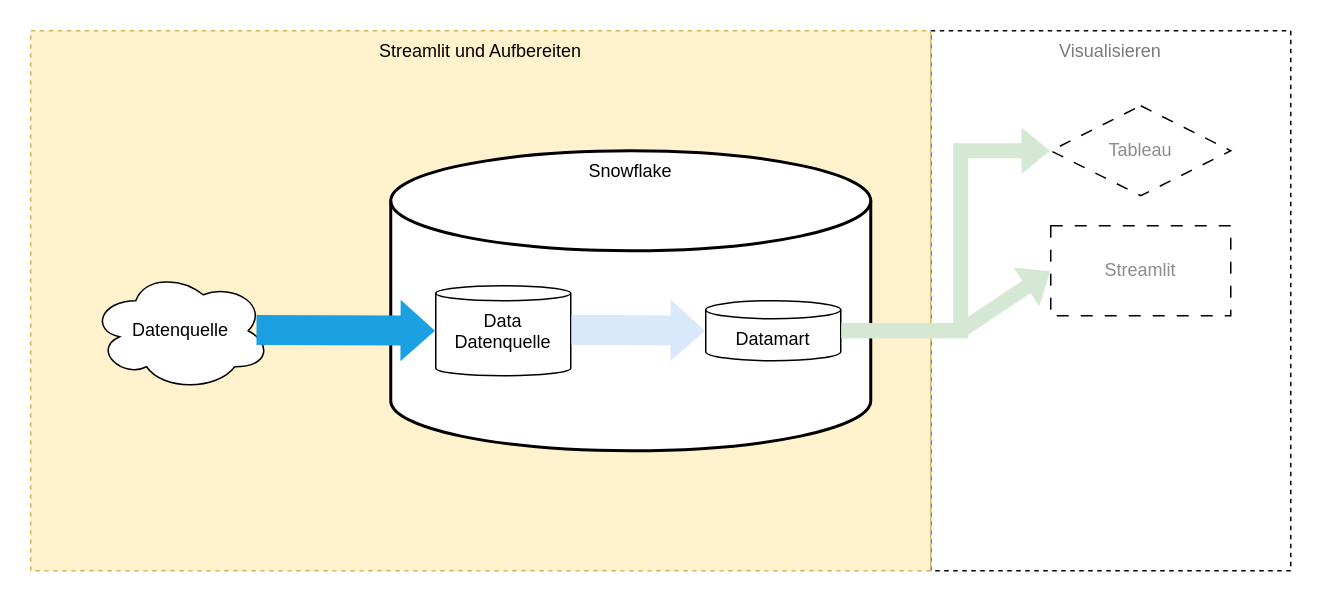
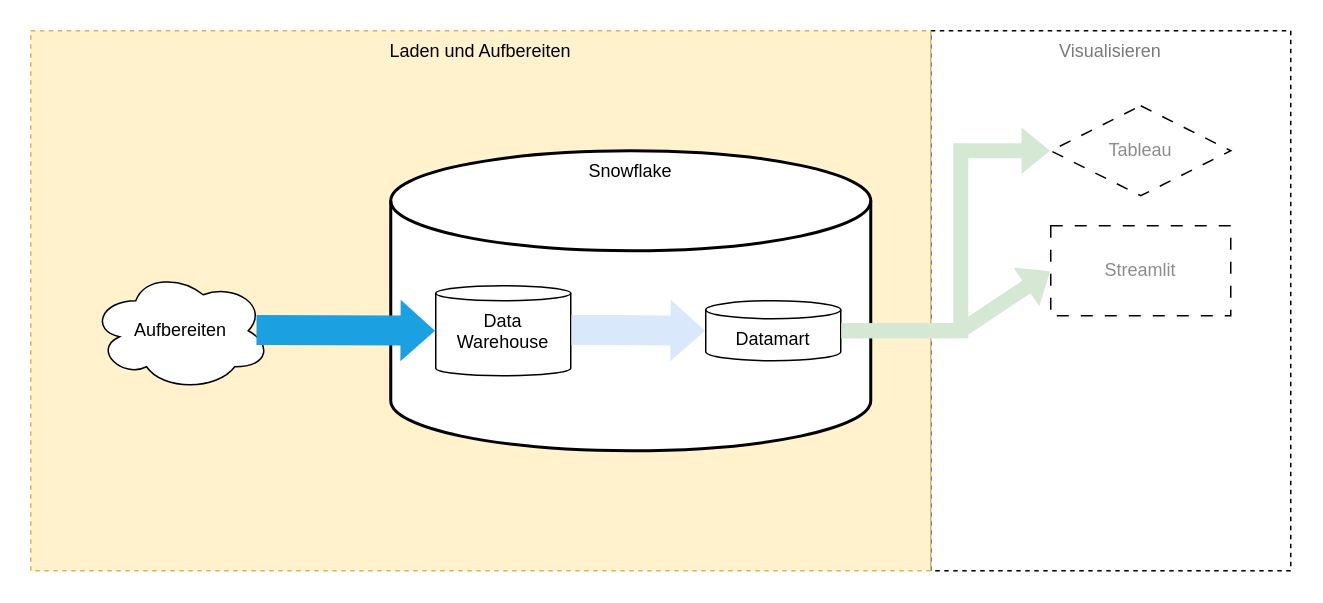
node "Streamlit und Aufbereiten": label "Streamlit und Aufbereiten" -> "Laden und Aufbereiten"
node "Datenquelle": label "Datenquelle" -> "Aufbereiten"
node "Data Datenquelle": label "Data Datenquelle" -> "Data Warehouse"
